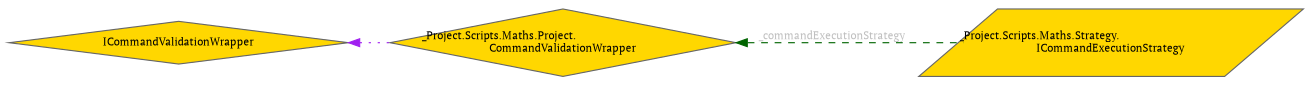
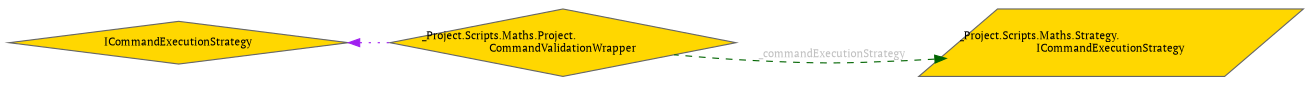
node "ICommandValidationWrapper": label "ICommandValidationWrapper" -> "ICommandExecutionStrategy"
edge "_Project.Scripts.Maths.Strategy. ICommandExecutionStrategy" -> "_Project.Scripts.Maths.Project. CommandValidationWrapper": reversed
